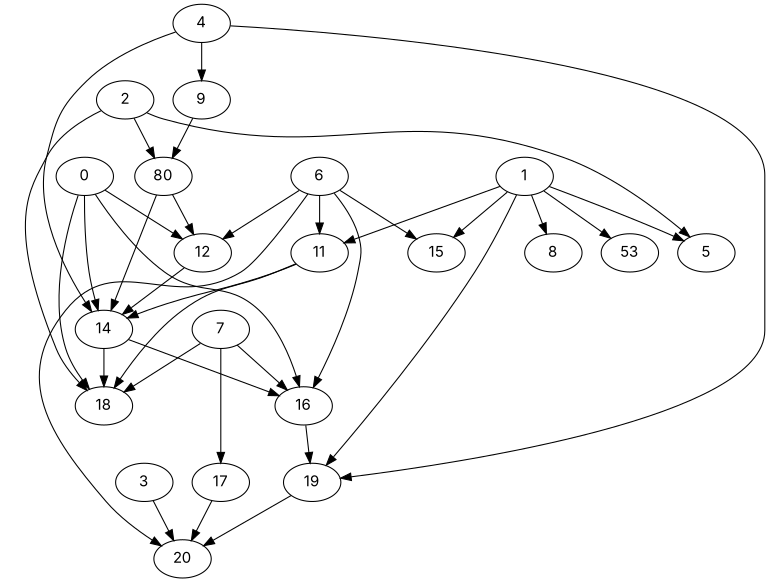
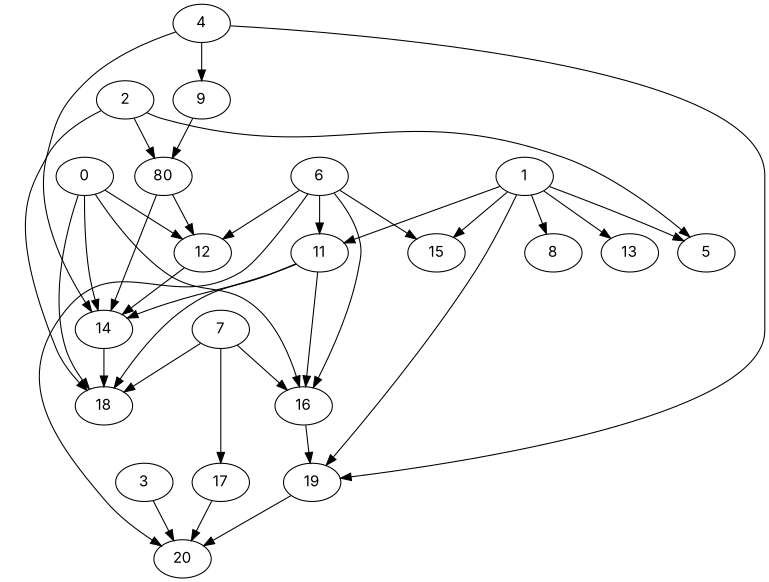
node "53": label "53" -> "13"
edge "14" -> "16": now "11" -> "16"
